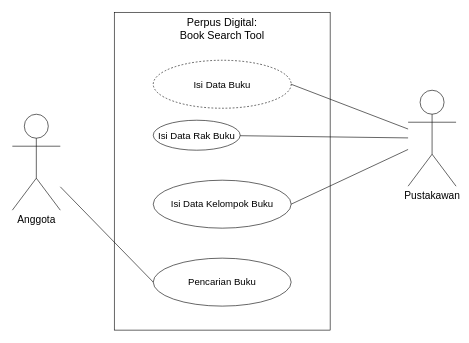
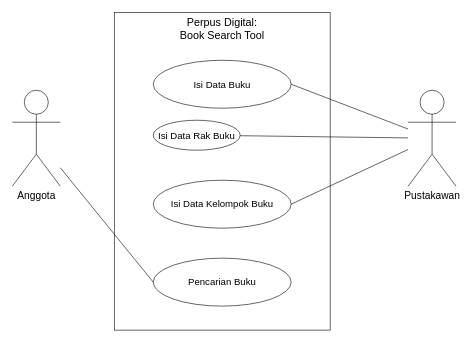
node "Isi Data Buku": style dashed -> solid
node "Anggota": moved (36, 162) -> (36, 138)
